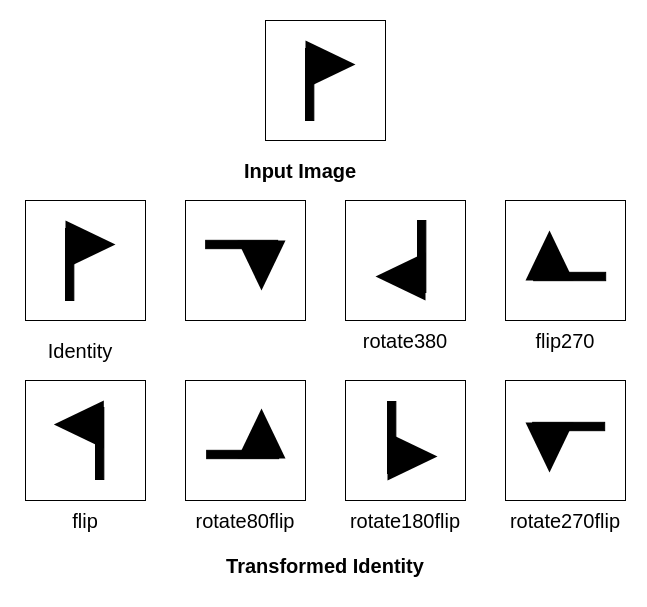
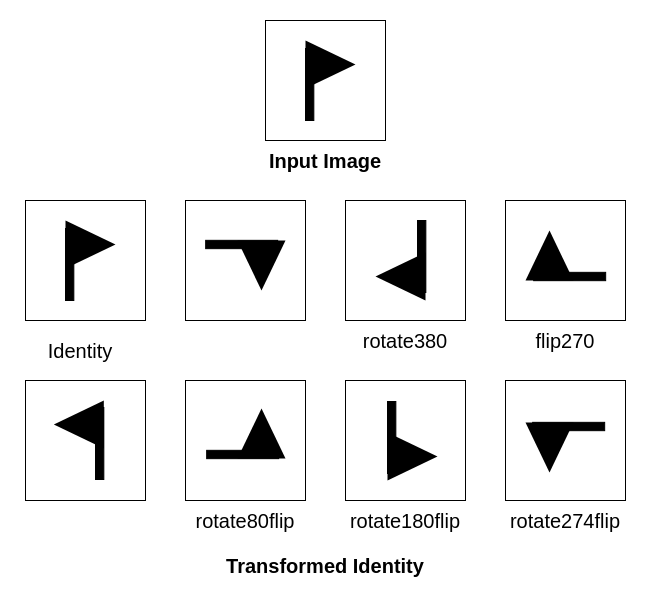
node "Input Image": moved (301, 171) -> (326, 161)
node "flip": removed
node "rotate270flip": label "rotate270flip" -> "rotate274flip"
